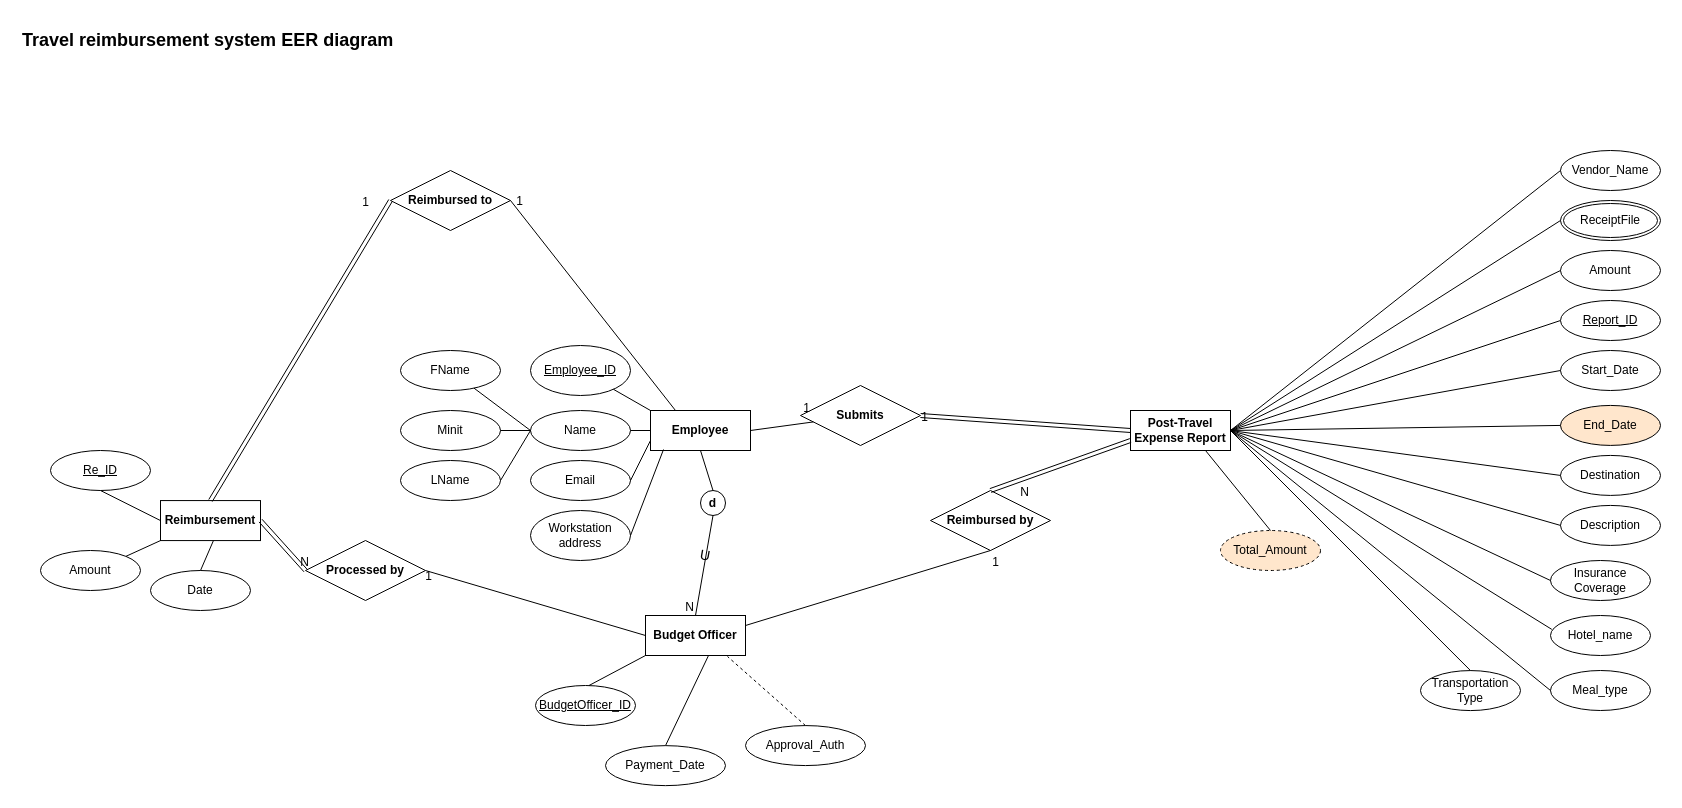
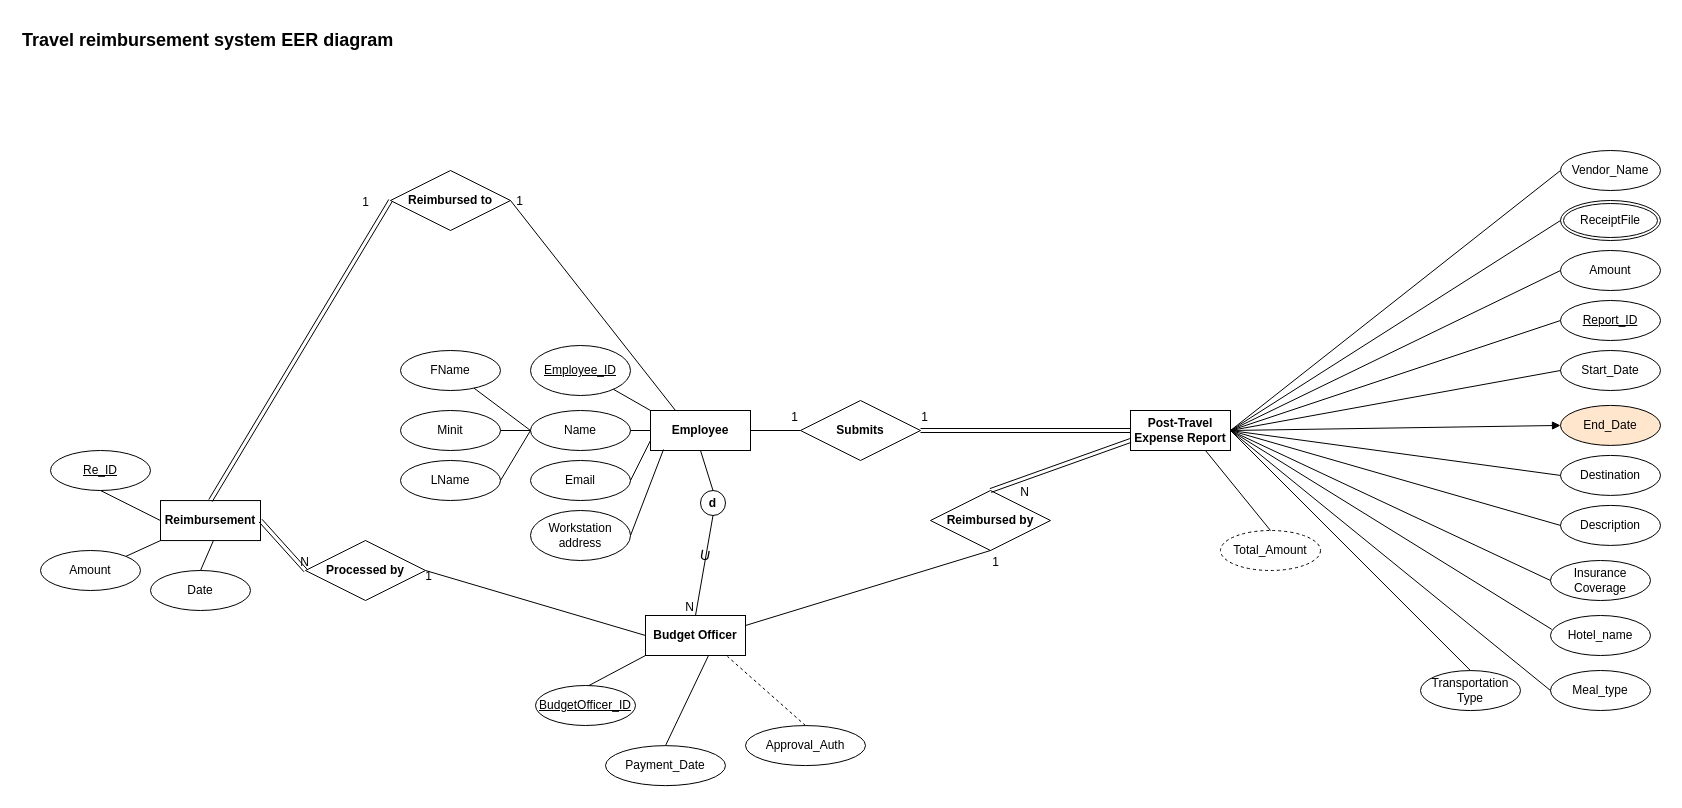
node "Submits": moved (861, 416) -> (861, 431)
edge "End_Date" -- "Post-Travel Expense Report": arrowhead none -> block
node "Total_Amount": fillcolor #ffe6cc -> #ffffff
